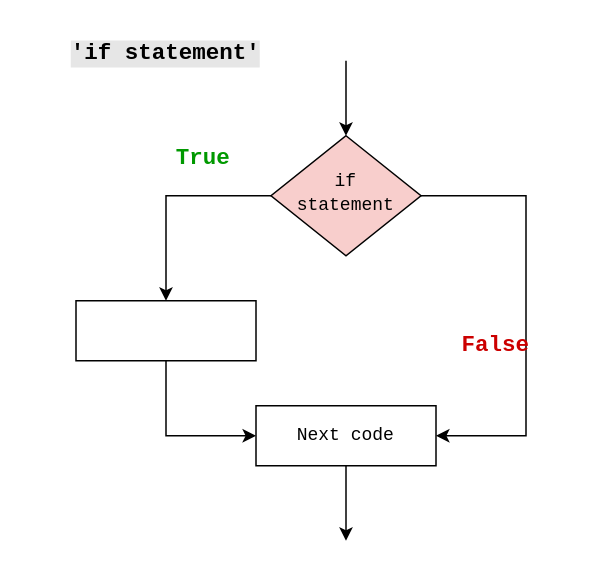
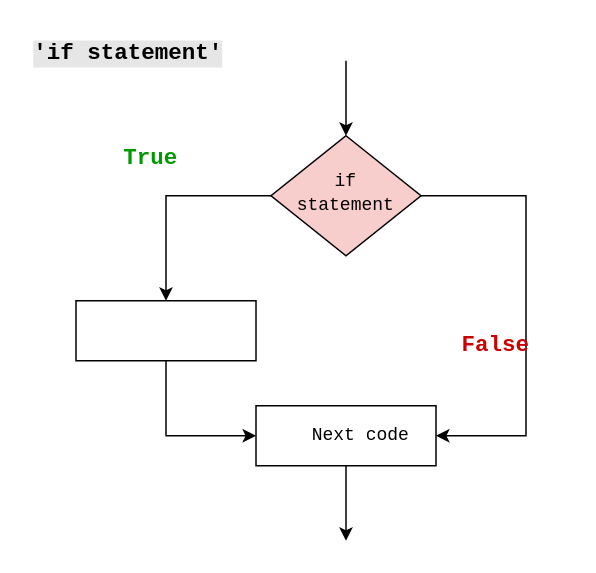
node "'if statement'": moved (166, 53) -> (128, 53)
node "True": moved (203, 158) -> (151, 158)
node "Next code": moved (346, 436) -> (361, 436)
